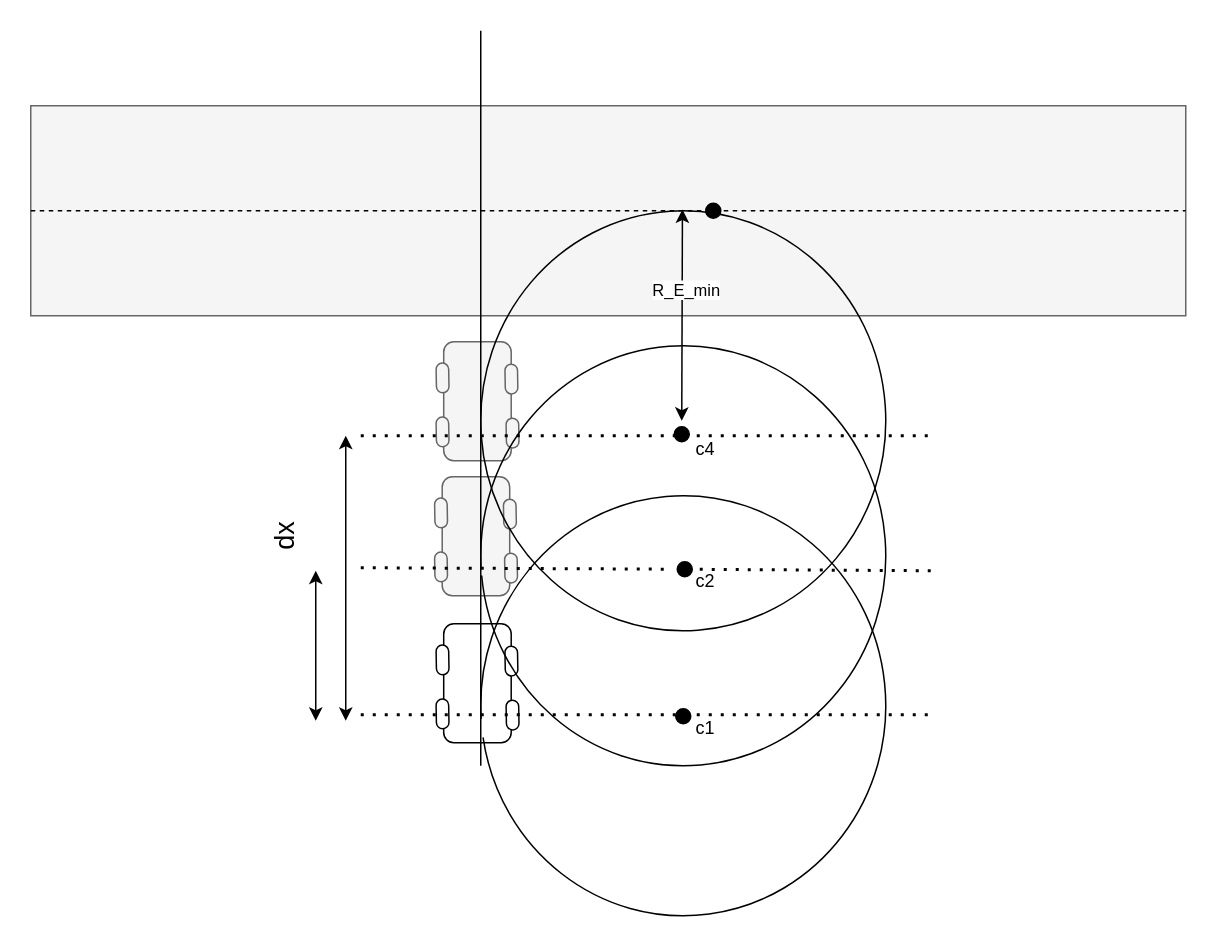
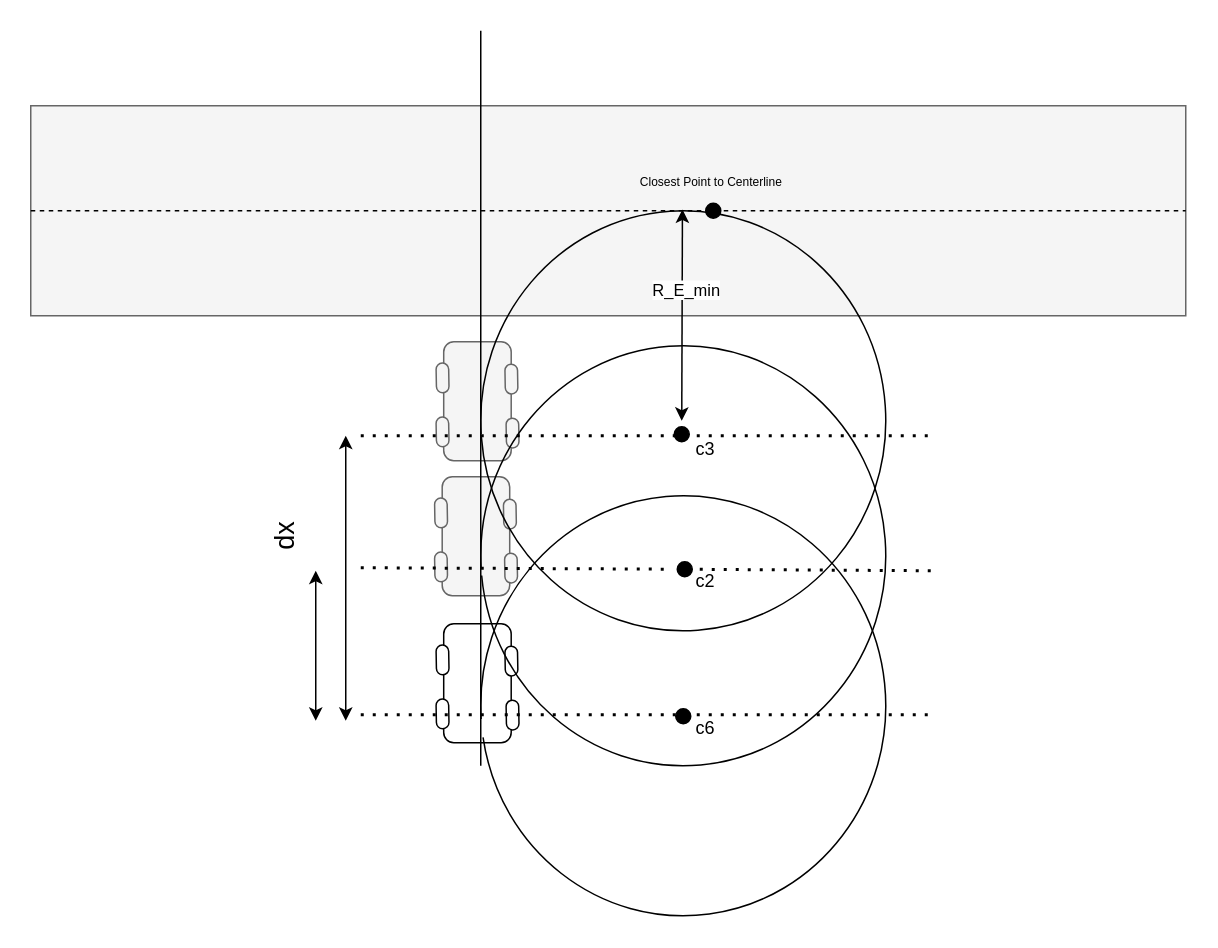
node "Closest Point to Centerline": added
node "c4": label "c4" -> "c3"
node "c1": label "c1" -> "c6"
